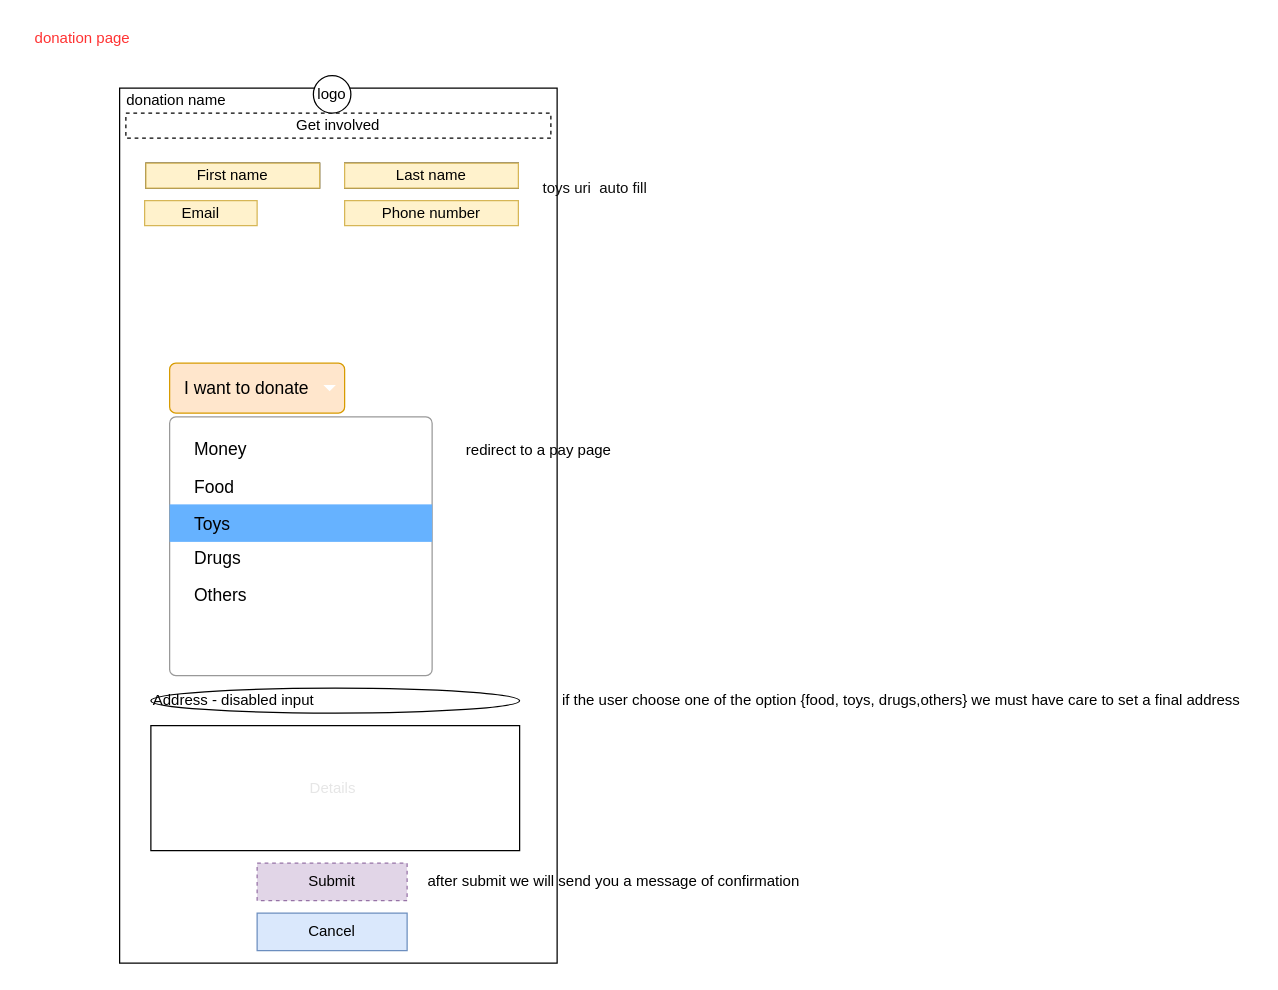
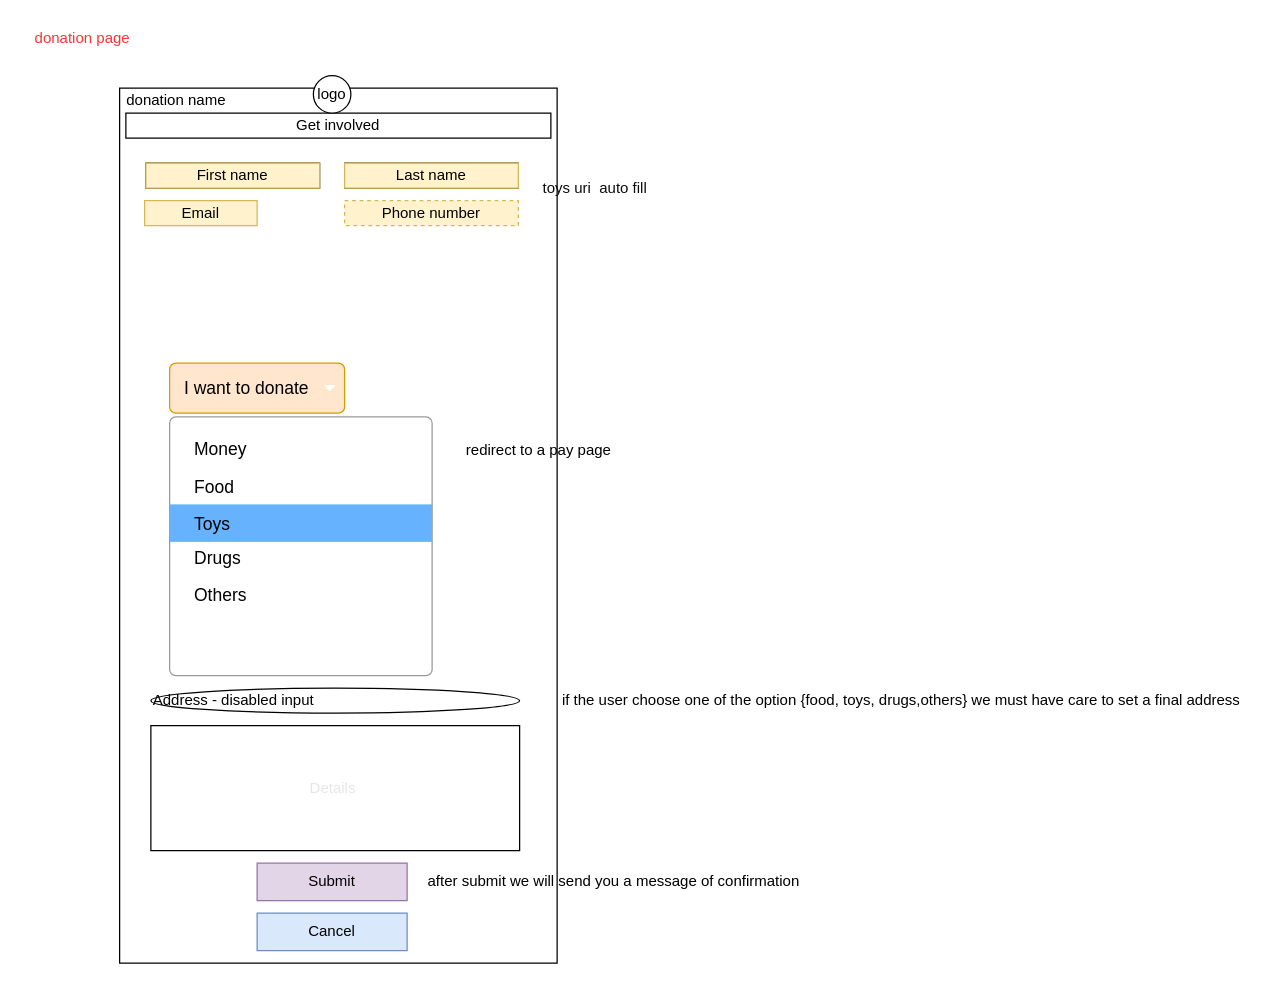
node "Get involved": style dashed -> solid
node "Phone number": style solid -> dashed
node "Submit": style dashed -> solid
